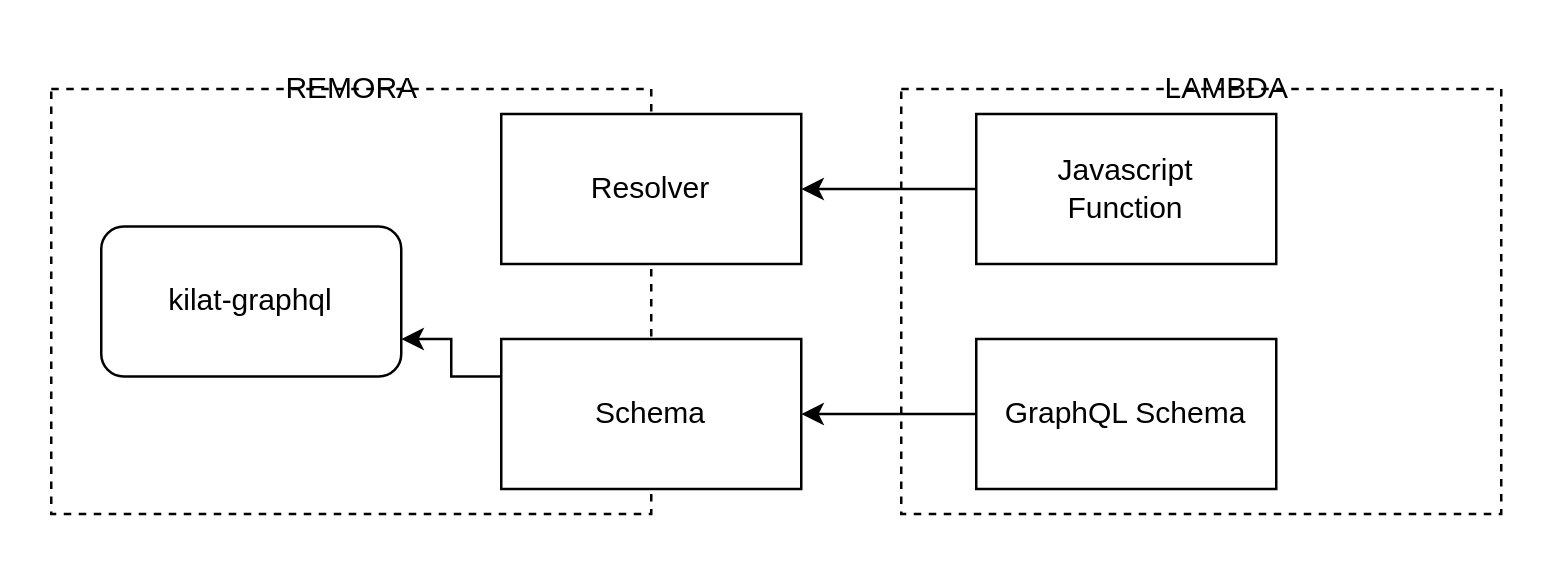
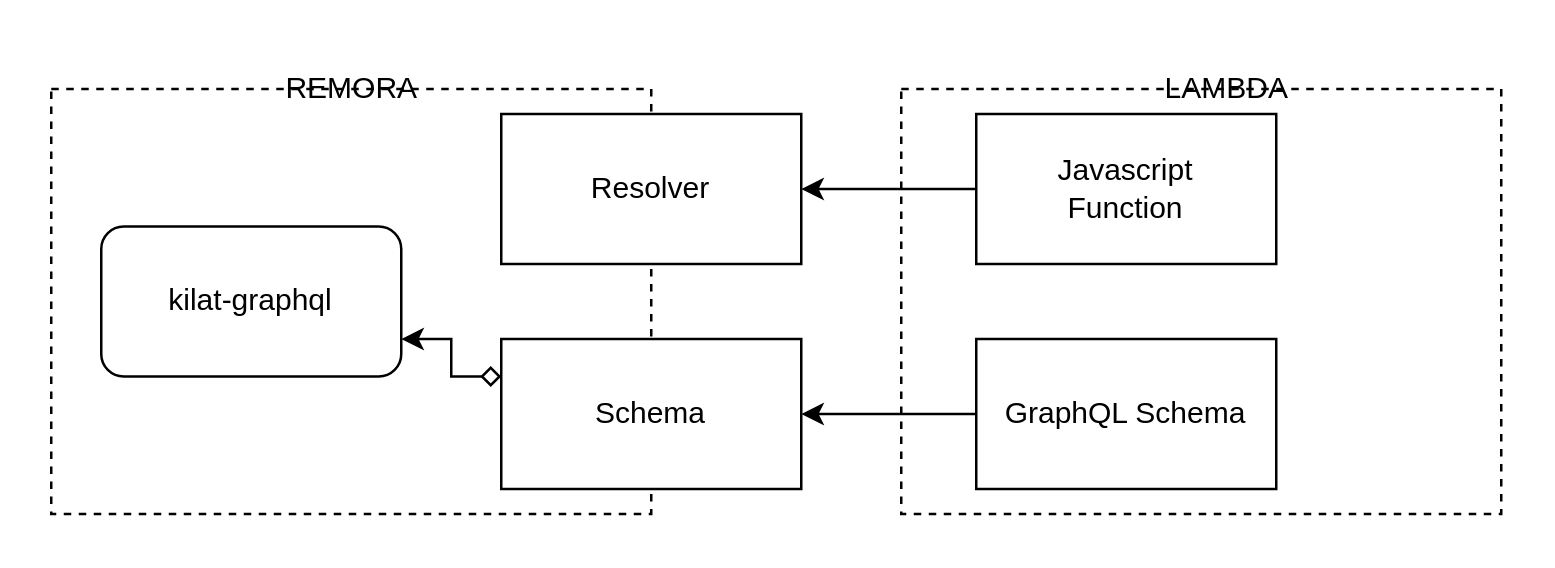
edge "Schema" -> "kilat-graphql": arrowhead none -> diamond
